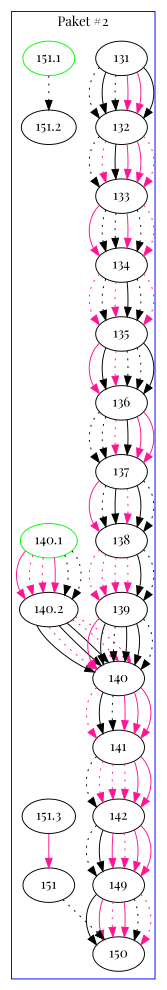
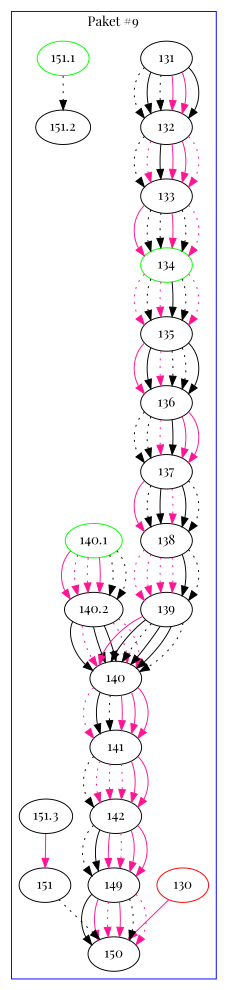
cluster "Paket #2": label "Paket #2" -> "Paket #9"
node "134": color black -> green
node "130": added
